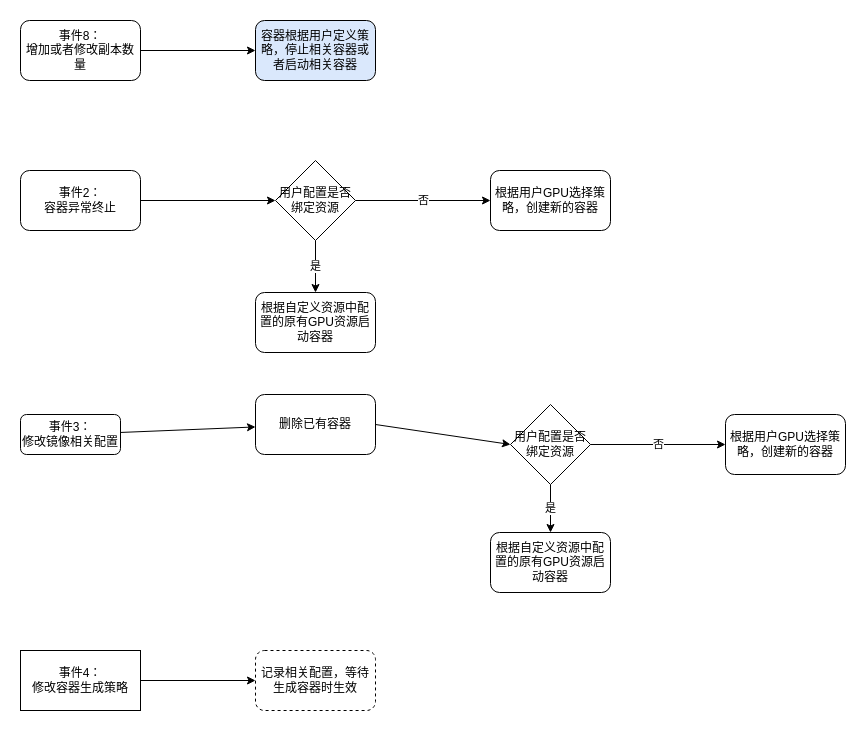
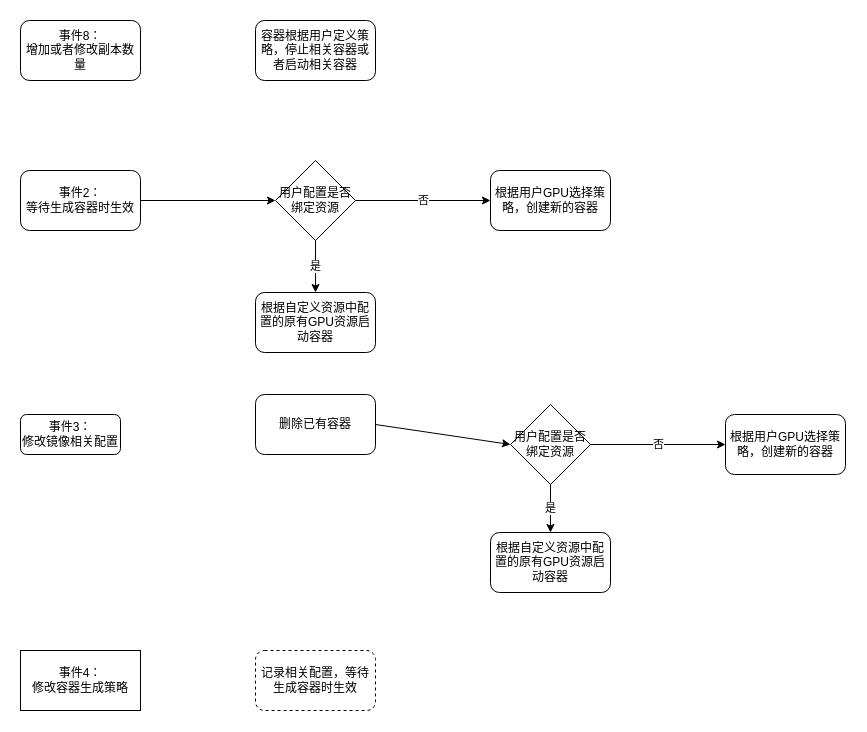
edge "事件8： 增加或者修改副本数量" -> "容器根据用户定义策略，停止相关容器或者启动相关容器": removed
node "容器根据用户定义策略，停止相关容器或者启动相关容器": fillcolor #dae8fc -> #ffffff
node "事件2： 容器异常终止": label "事件2： 容器异常终止" -> "事件2： 等待生成容器时生效"
edge "事件3： 修改镜像相关配置" -> "删除已有容器": removed
edge "事件4： 修改容器生成策略" -> "记录相关配置，等待生成容器时生效": removed
